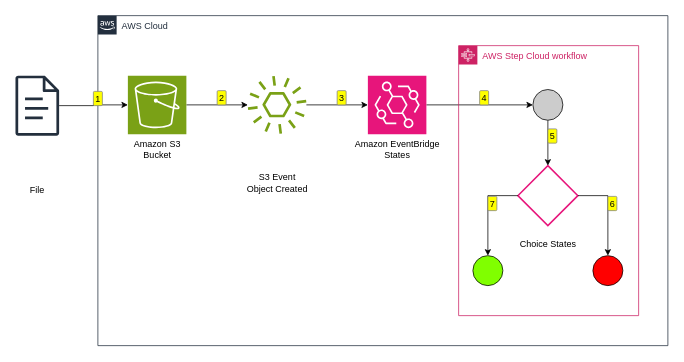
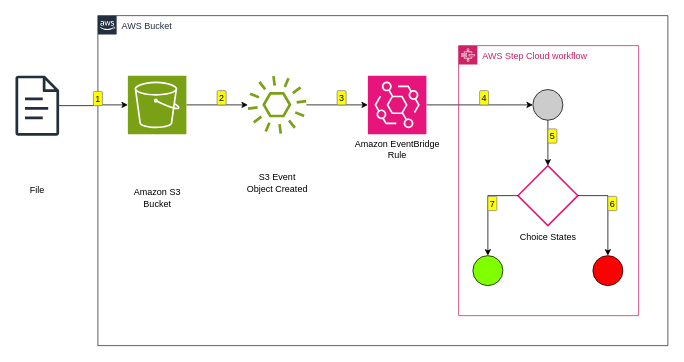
node "AWS Cloud": label "AWS Cloud" -> "AWS Bucket"
node "Amazon S3 Bucket": moved (157, 149) -> (157, 198)
node "Amazon EventBridge States": label "Amazon EventBridge States" -> "Amazon EventBridge Rule"
node "Choice States": moved (548, 244) -> (548, 237)
